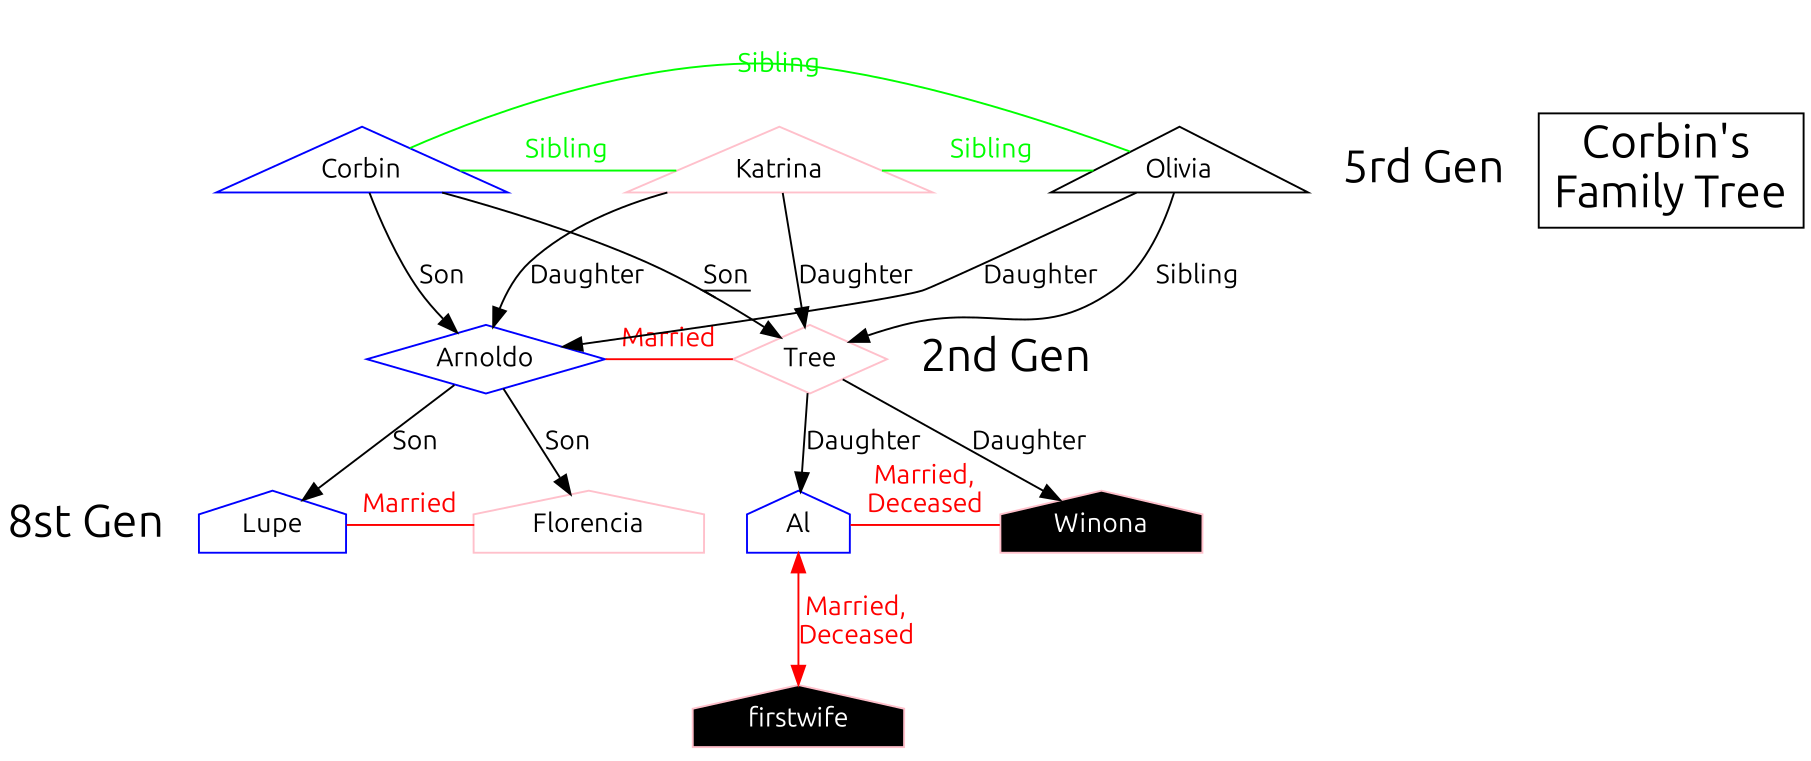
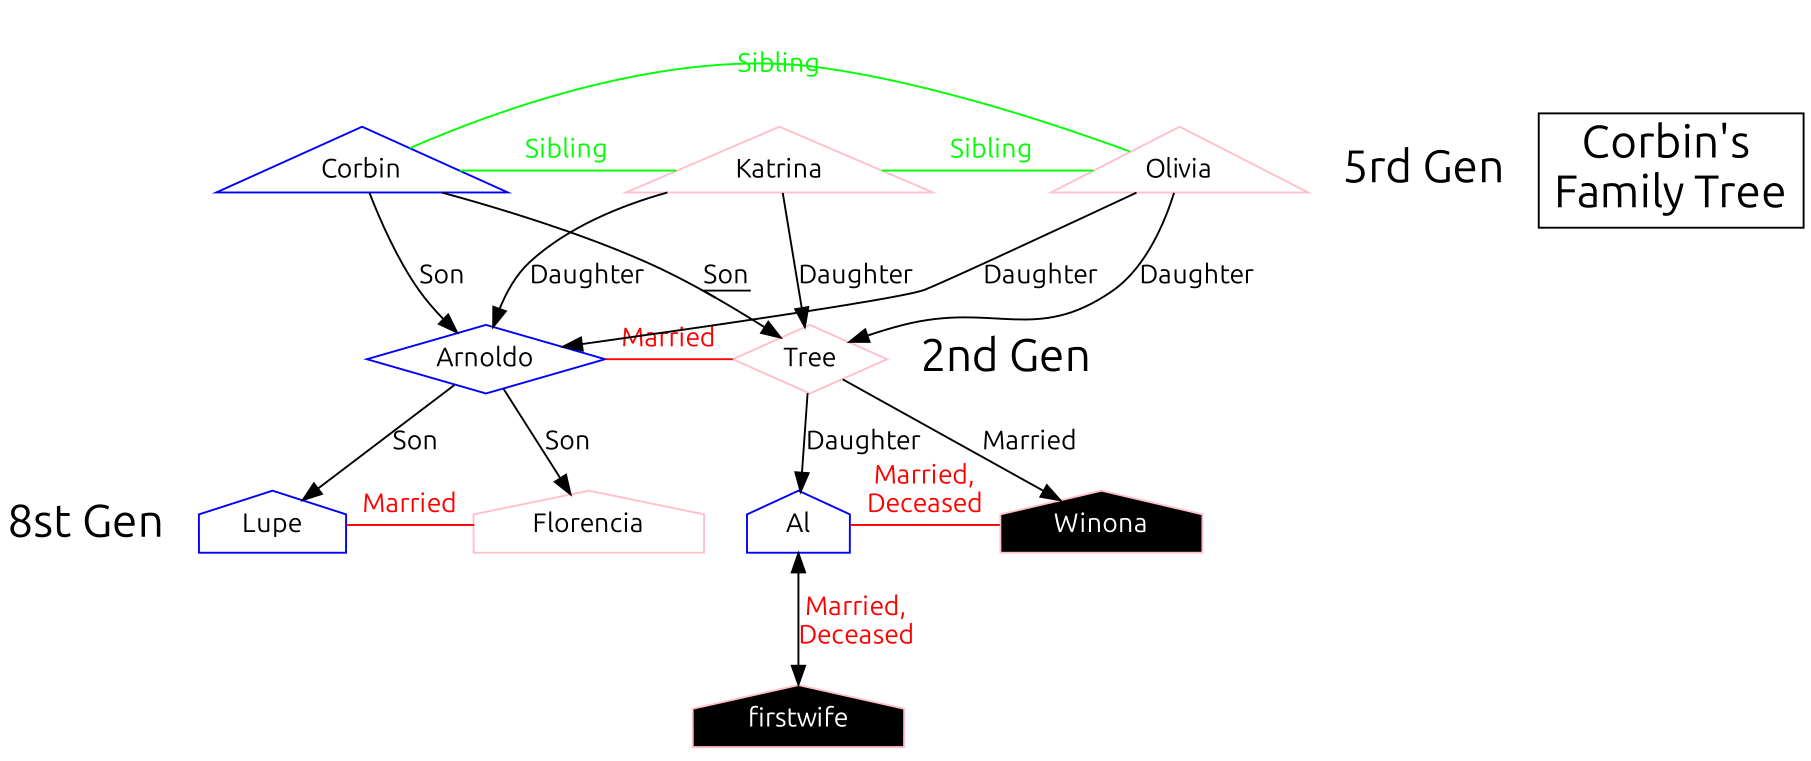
node "Olivia": color black -> Pink
edge "Olivia" -> "Tree": label "Sibling" -> "Daughter"
edge "Tree" -> "Winona": label "Daughter" -> "Married"
edge "Al" -- "firstwife": color Red -> black
